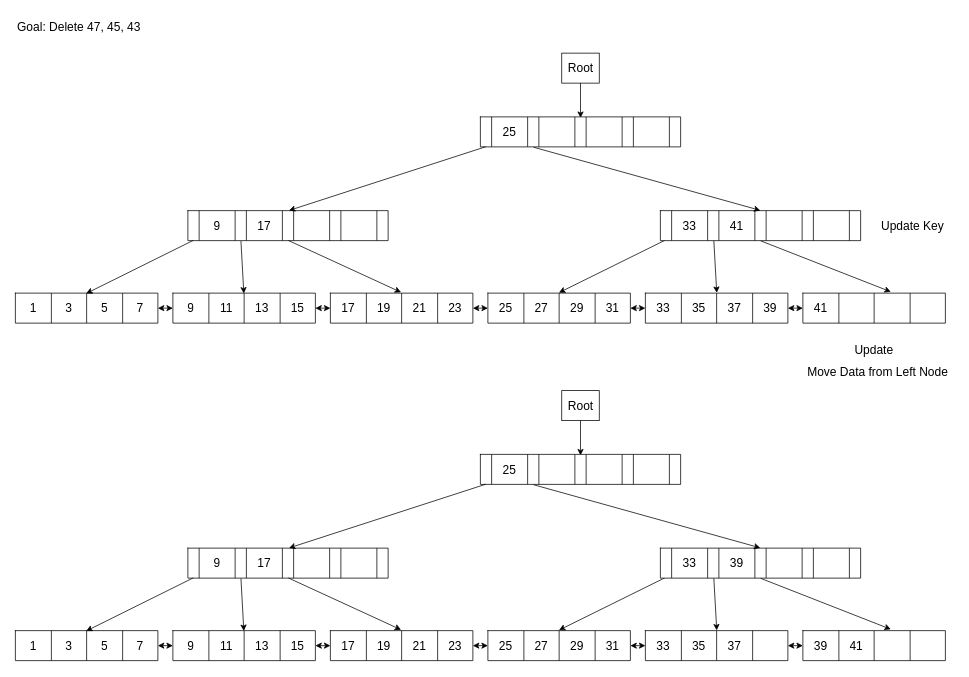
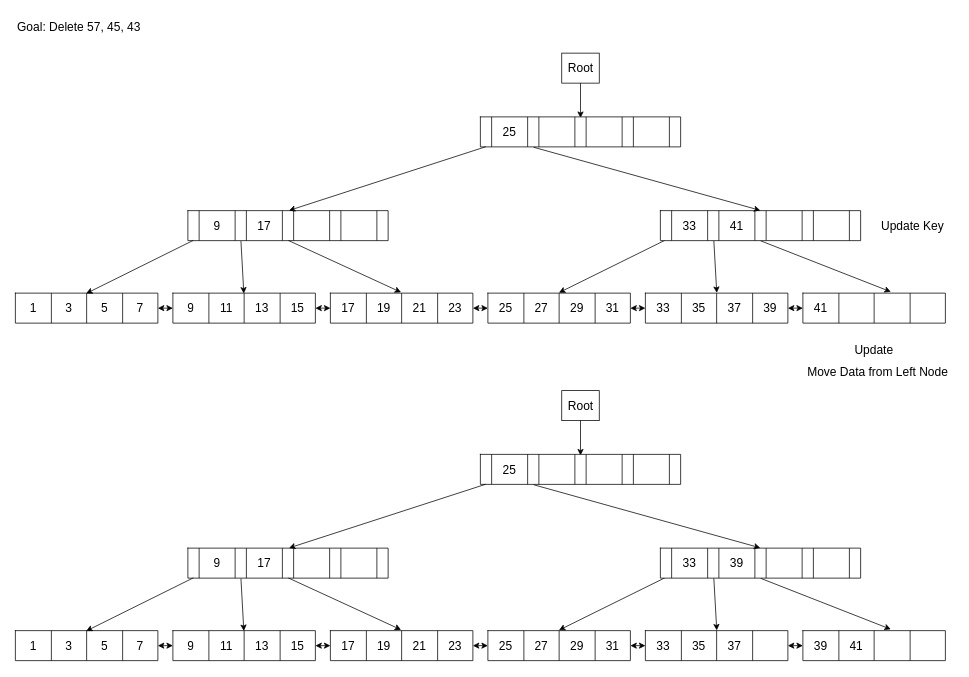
node "Goal: Delete 47, 45, 43": label "Goal: Delete 47, 45, 43" -> "Goal: Delete 57, 45, 43"
